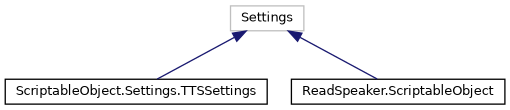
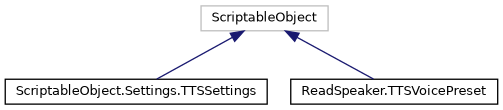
node "Settings": label "Settings" -> "ScriptableObject"
node "ReadSpeaker.ScriptableObject": label "ReadSpeaker.ScriptableObject" -> "ReadSpeaker.TTSVoicePreset"
